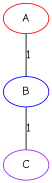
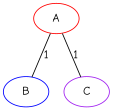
edge "B" -- "C": now "A" -- "C"
